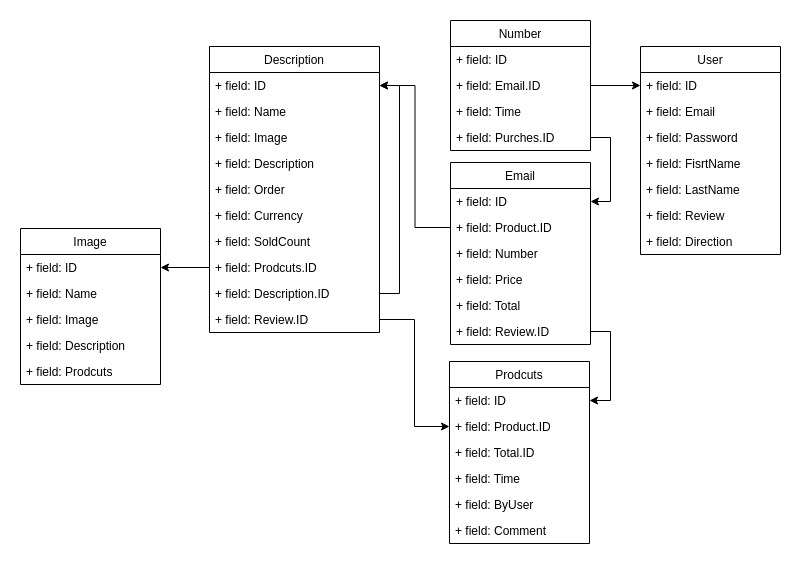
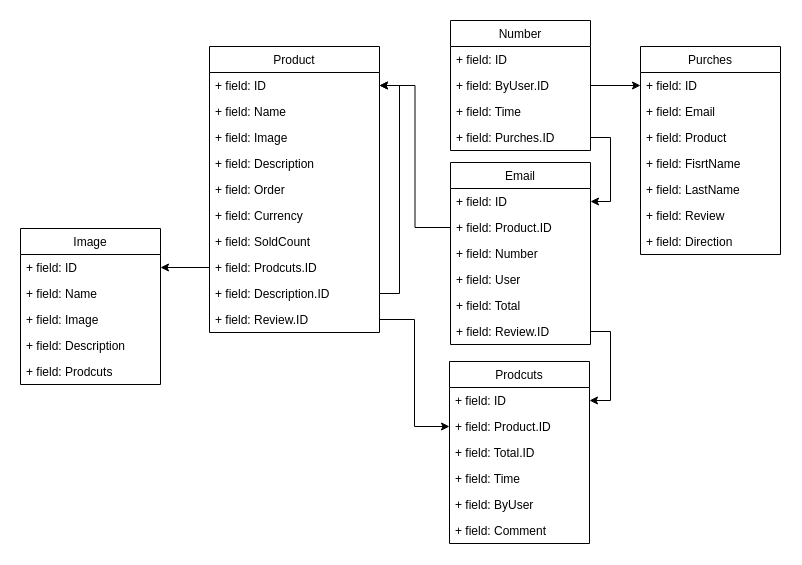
node "Description": label "Description" -> "Product"
node "User": label "User" -> "Purches"
node "+ field: Email.ID": label "+ field: Email.ID" -> "+ field: ByUser.ID"
node "+ field: Password": label "+ field: Password" -> "+ field: Product"
node "+ field: Price": label "+ field: Price" -> "+ field: User"
